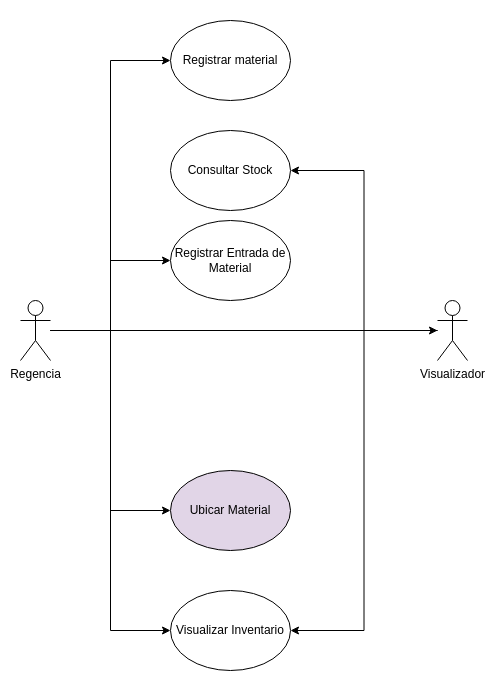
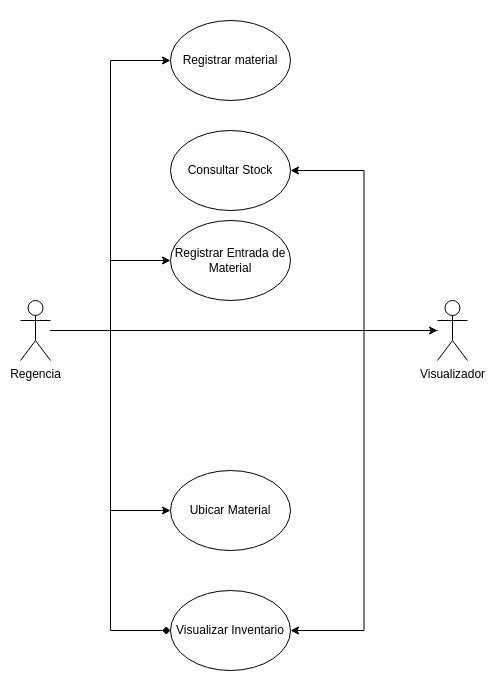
node "Ubicar Material": fillcolor #e1d5e7 -> #ffffff
edge "Regencia" -> "Visualizar Inventario": arrowhead classic -> diamond
